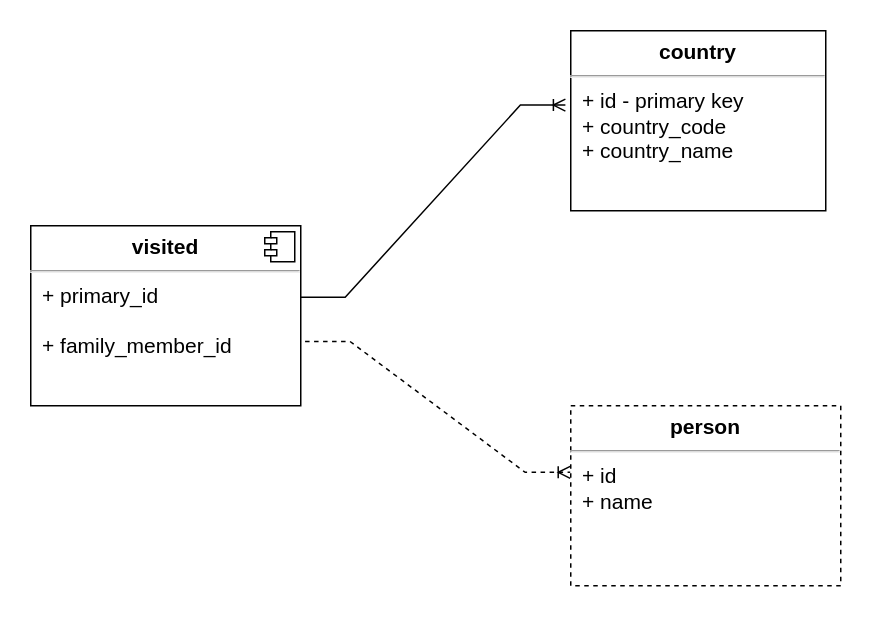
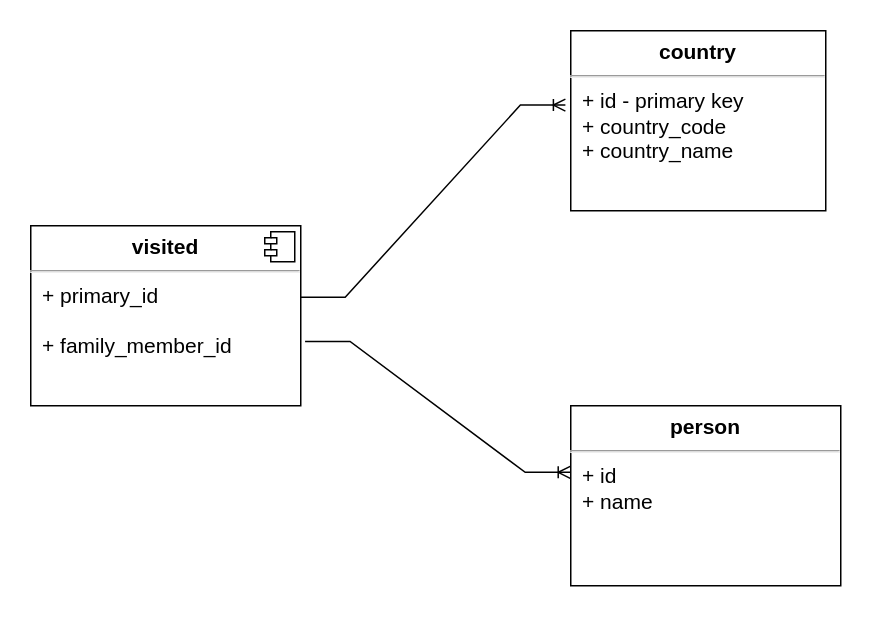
edge "visited + primary_id + family_member_id" -> "person + id+ name": style dashed -> solid
node "person + id+ name": style dashed -> solid
